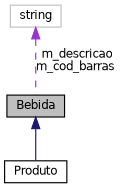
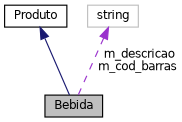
edge "Produto" -> "Bebida": reversed
